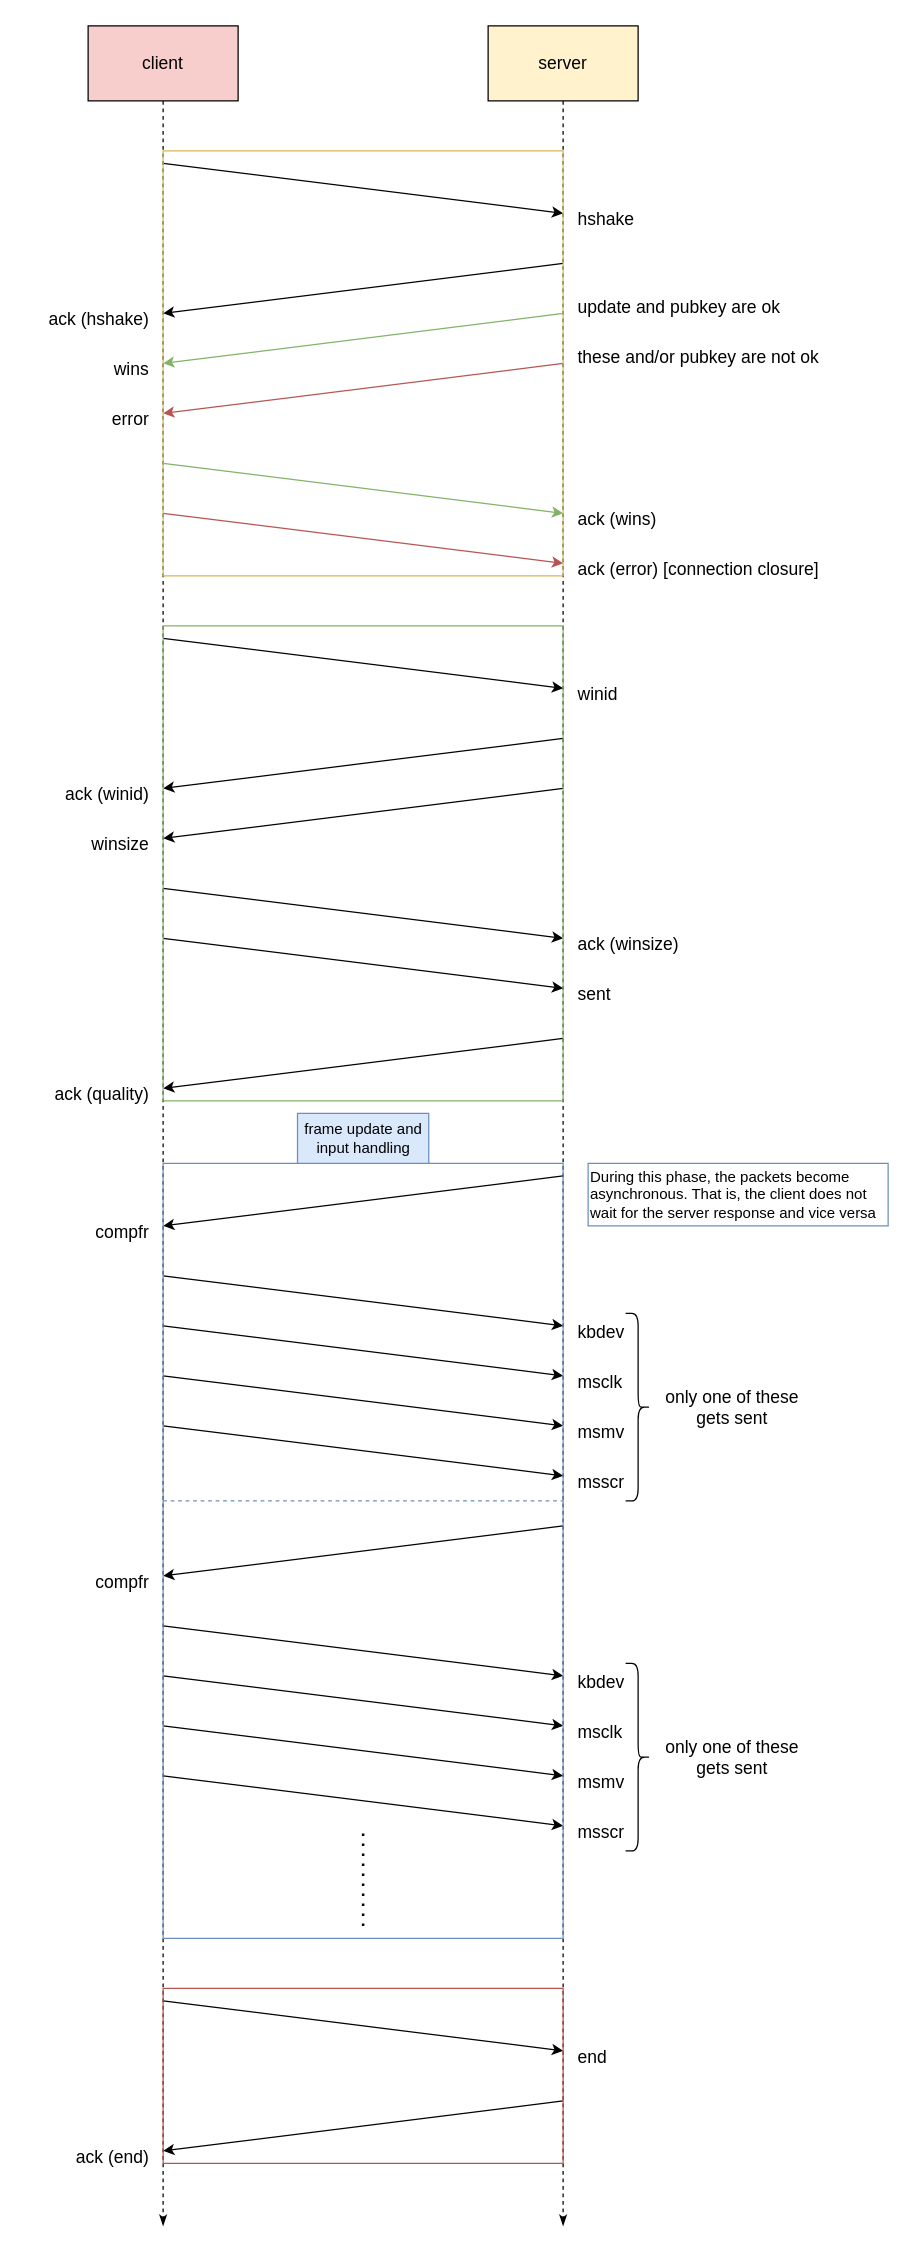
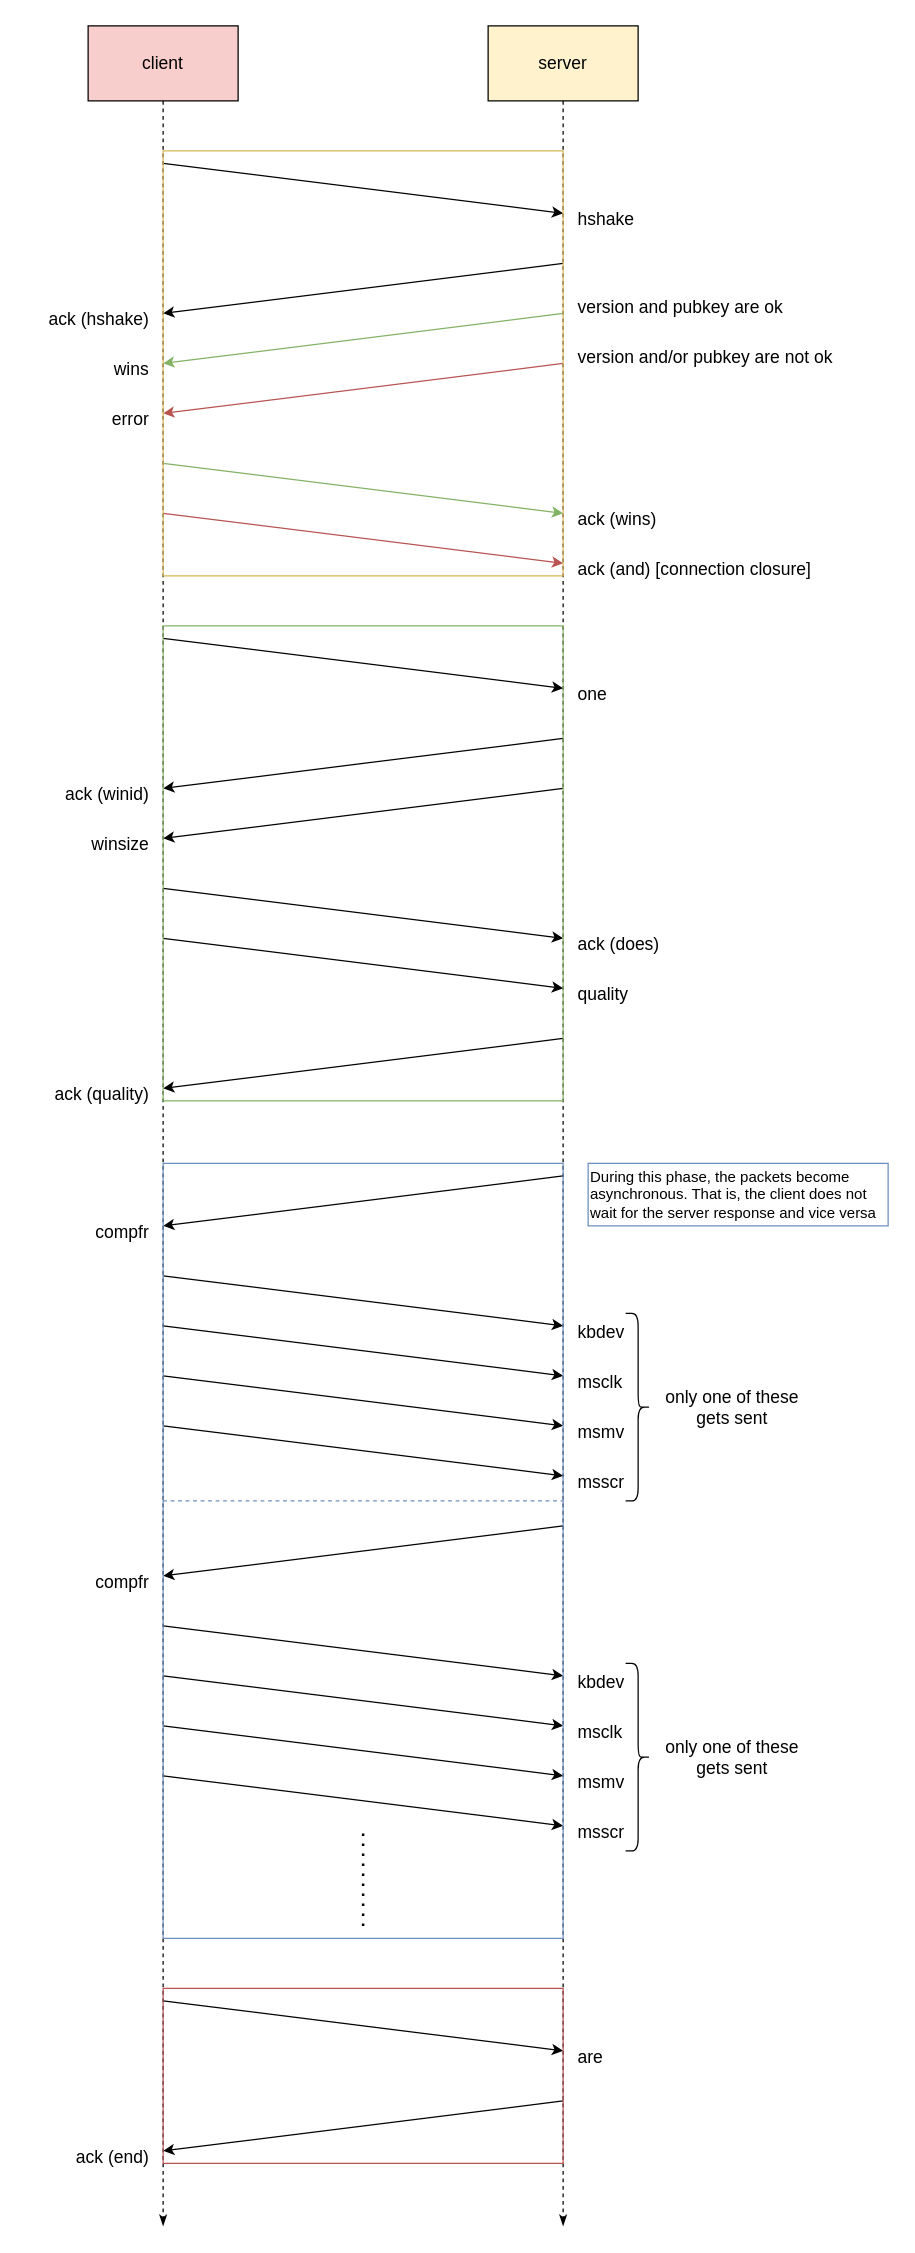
node "update and pubkey are ok": label "update and pubkey are ok" -> "version and pubkey are ok"
node "these and/or pubkey are not ok": label "these and/or pubkey are not ok" -> "version and/or pubkey are not ok"
node "ack (error) [connection closure]": label "ack (error) [connection closure]" -> "ack (and) [connection closure]"
node "winid": label "winid" -> "one"
node "ack (winsize)": label "ack (winsize)" -> "ack (does)"
node "sent": label "sent" -> "quality"
node "frame update and input handling": removed
node "end": label "end" -> "are"
